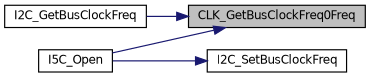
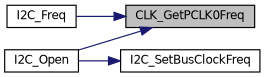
node "I2C_GetBusClockFreq": label "I2C_GetBusClockFreq" -> "I2C_Freq"
node "CLK_GetBusClockFreq0Freq": label "CLK_GetBusClockFreq0Freq" -> "CLK_GetPCLK0Freq"
node "I5C_Open": label "I5C_Open" -> "I2C_Open"
